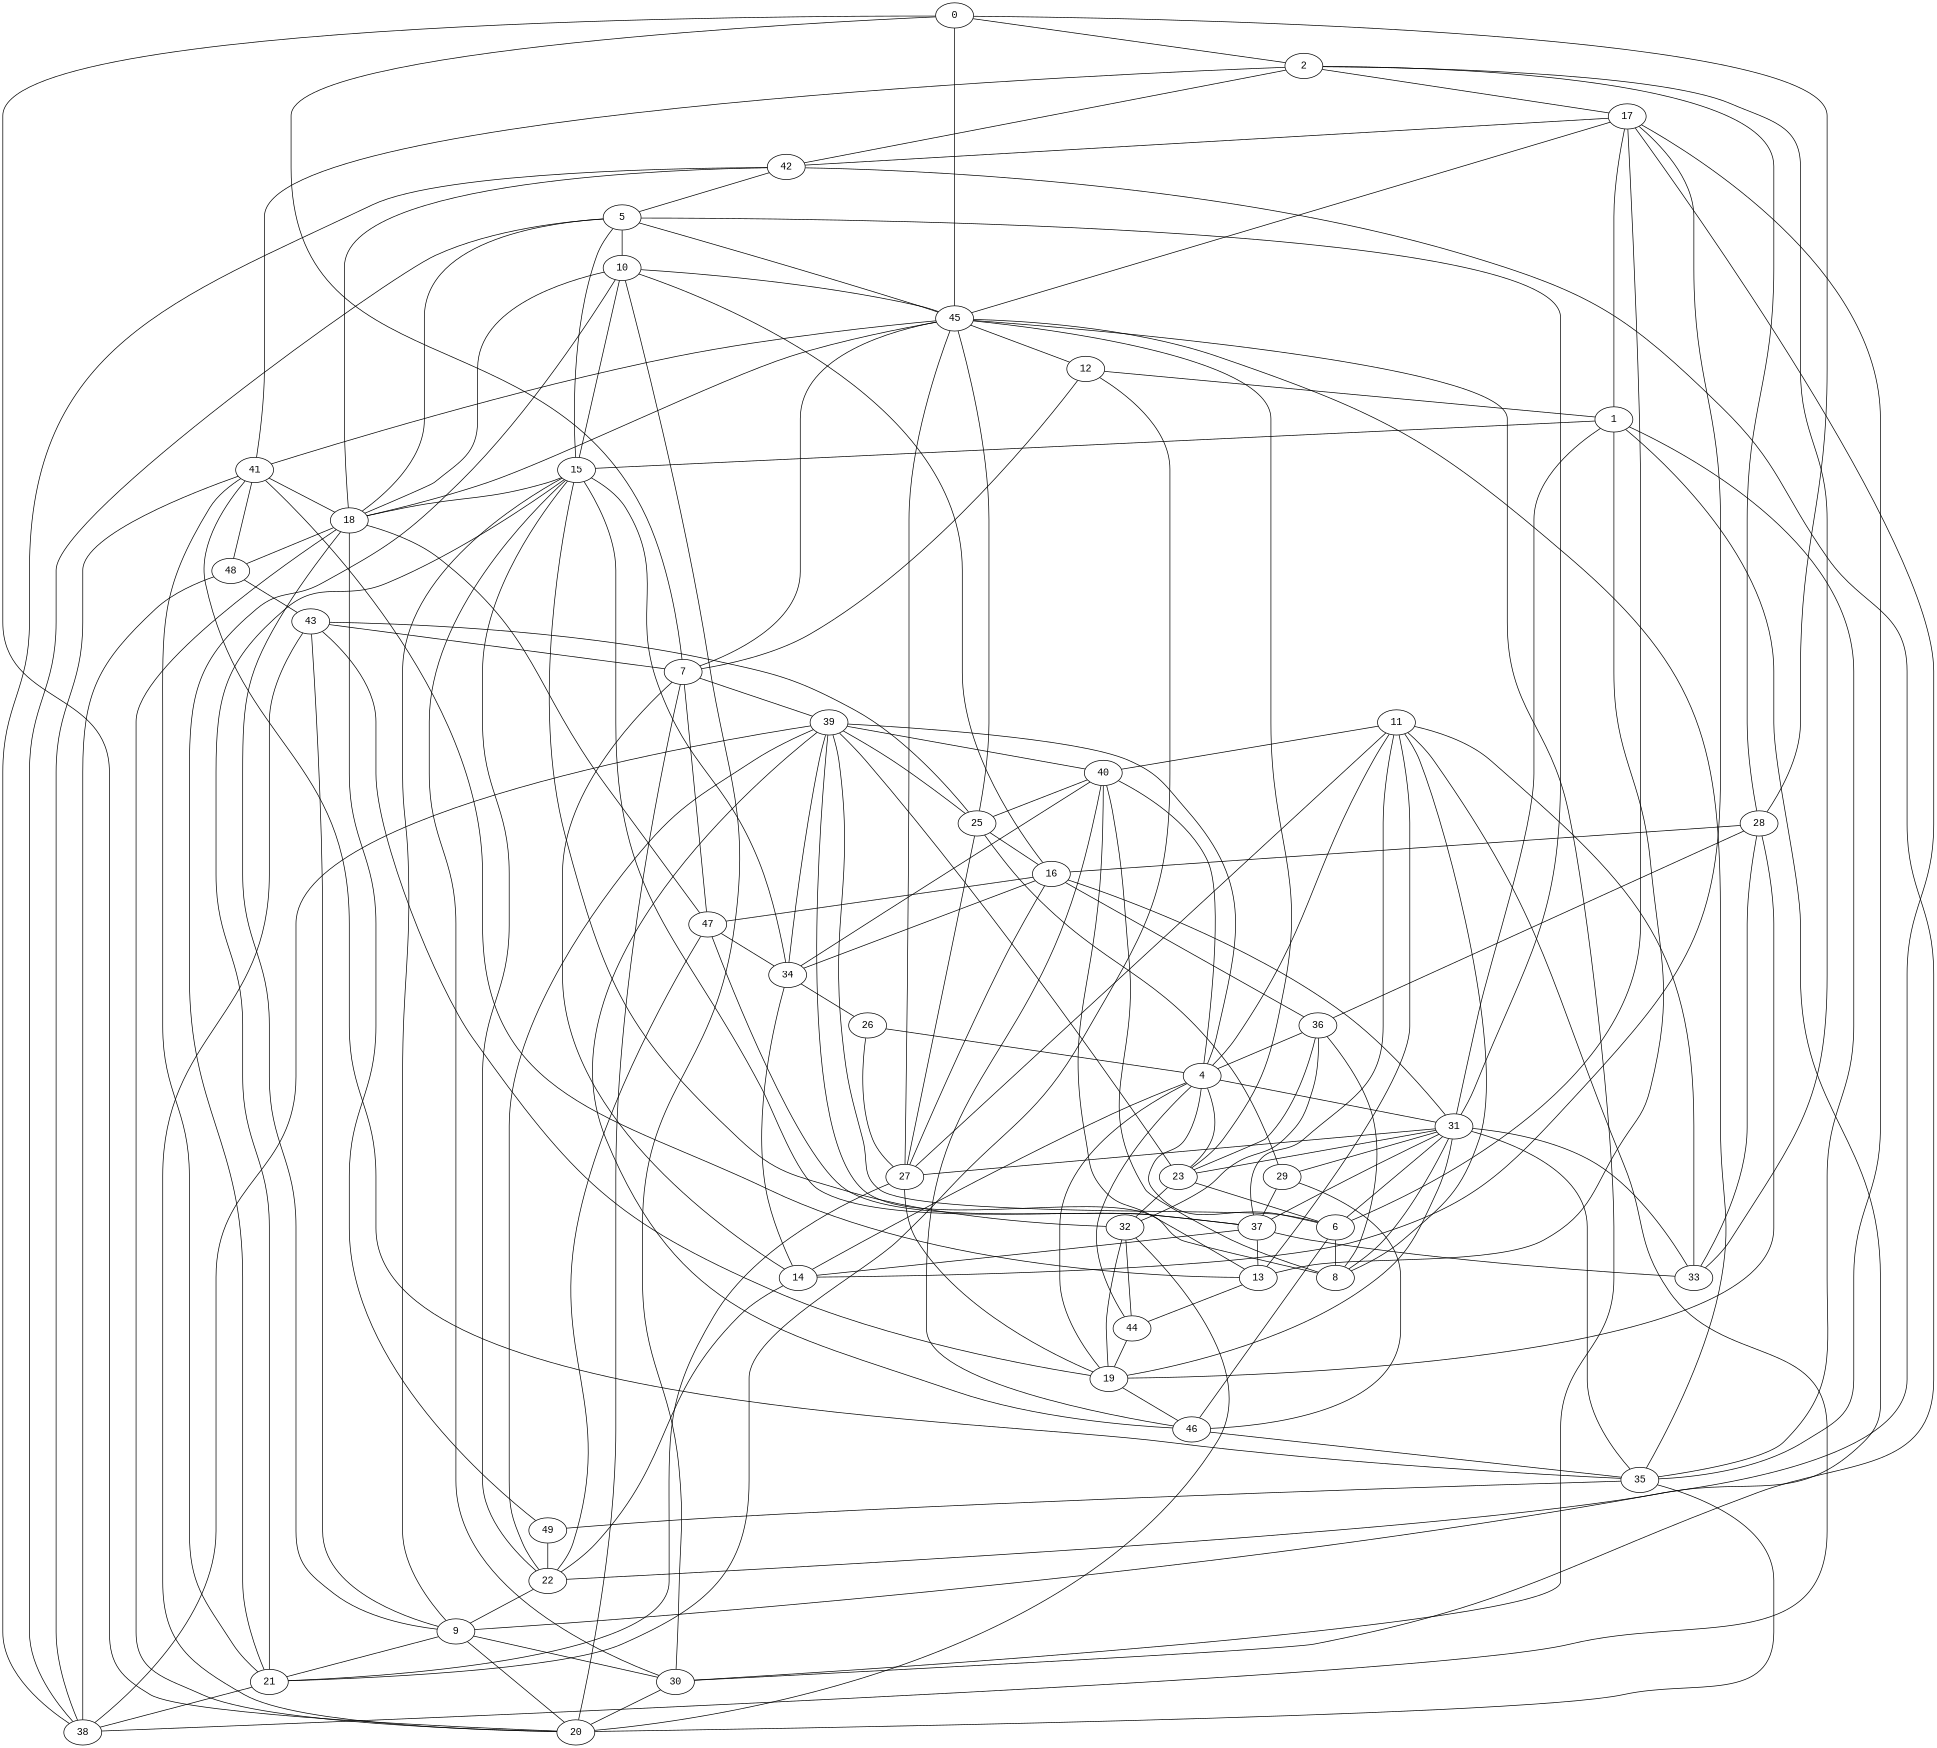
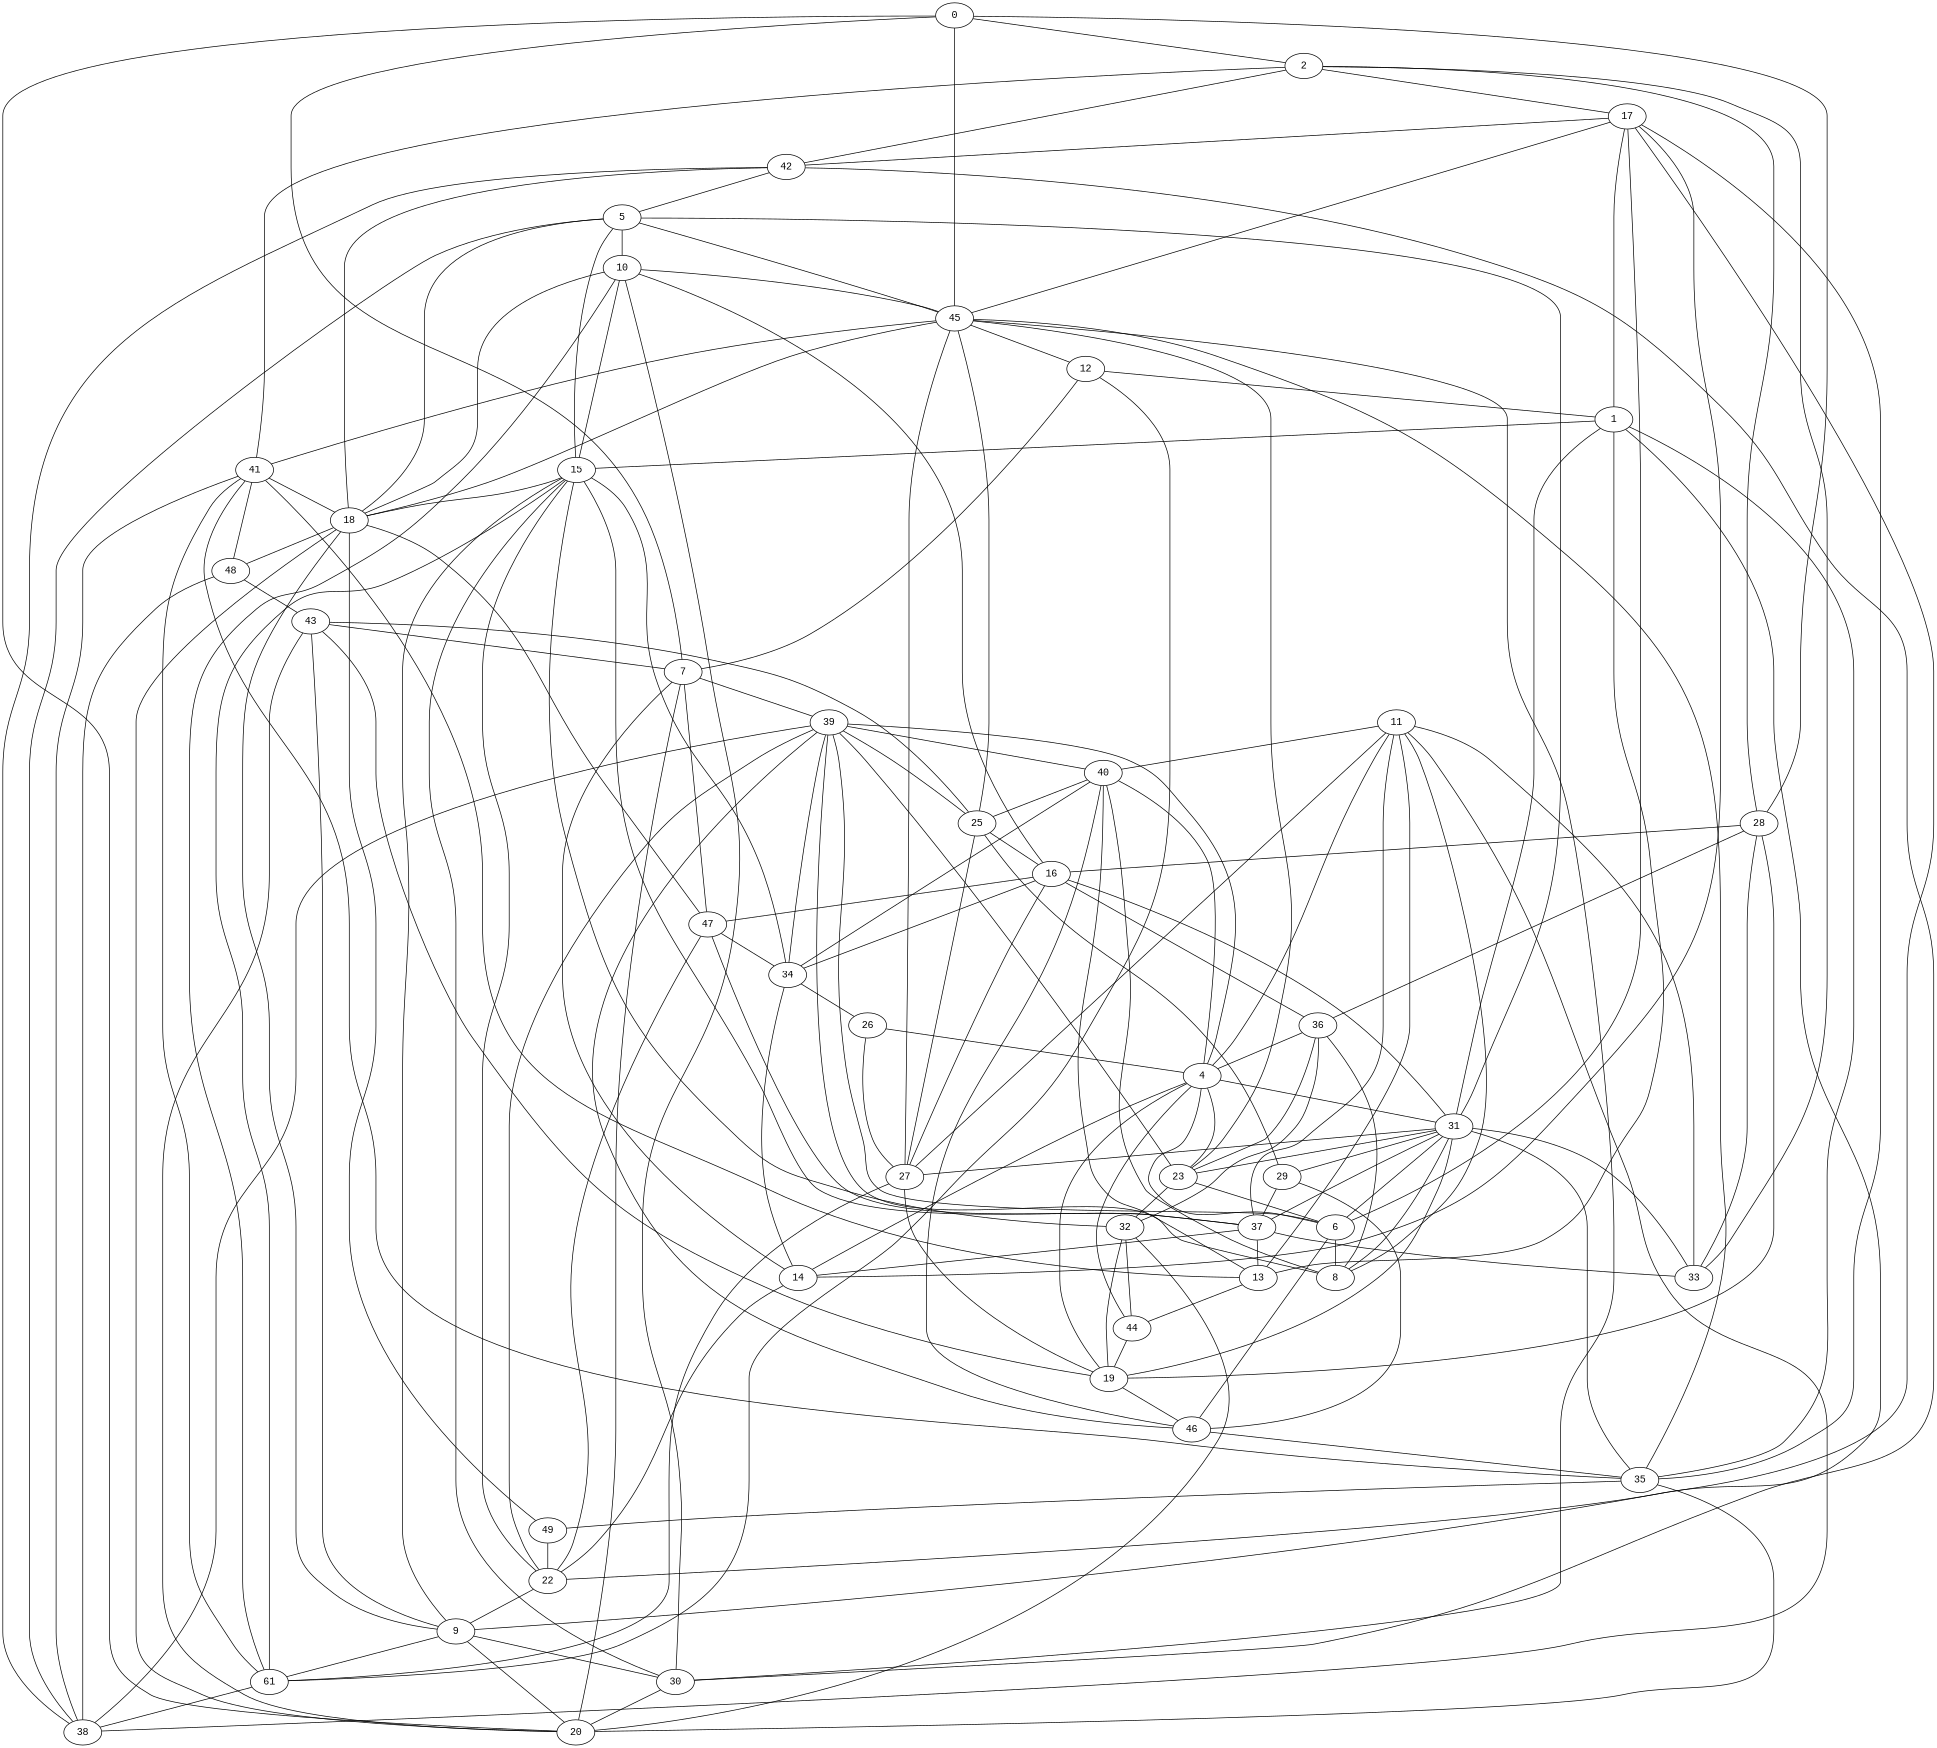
edge "45" -- "7": removed
node "21": label "21" -> "61"
